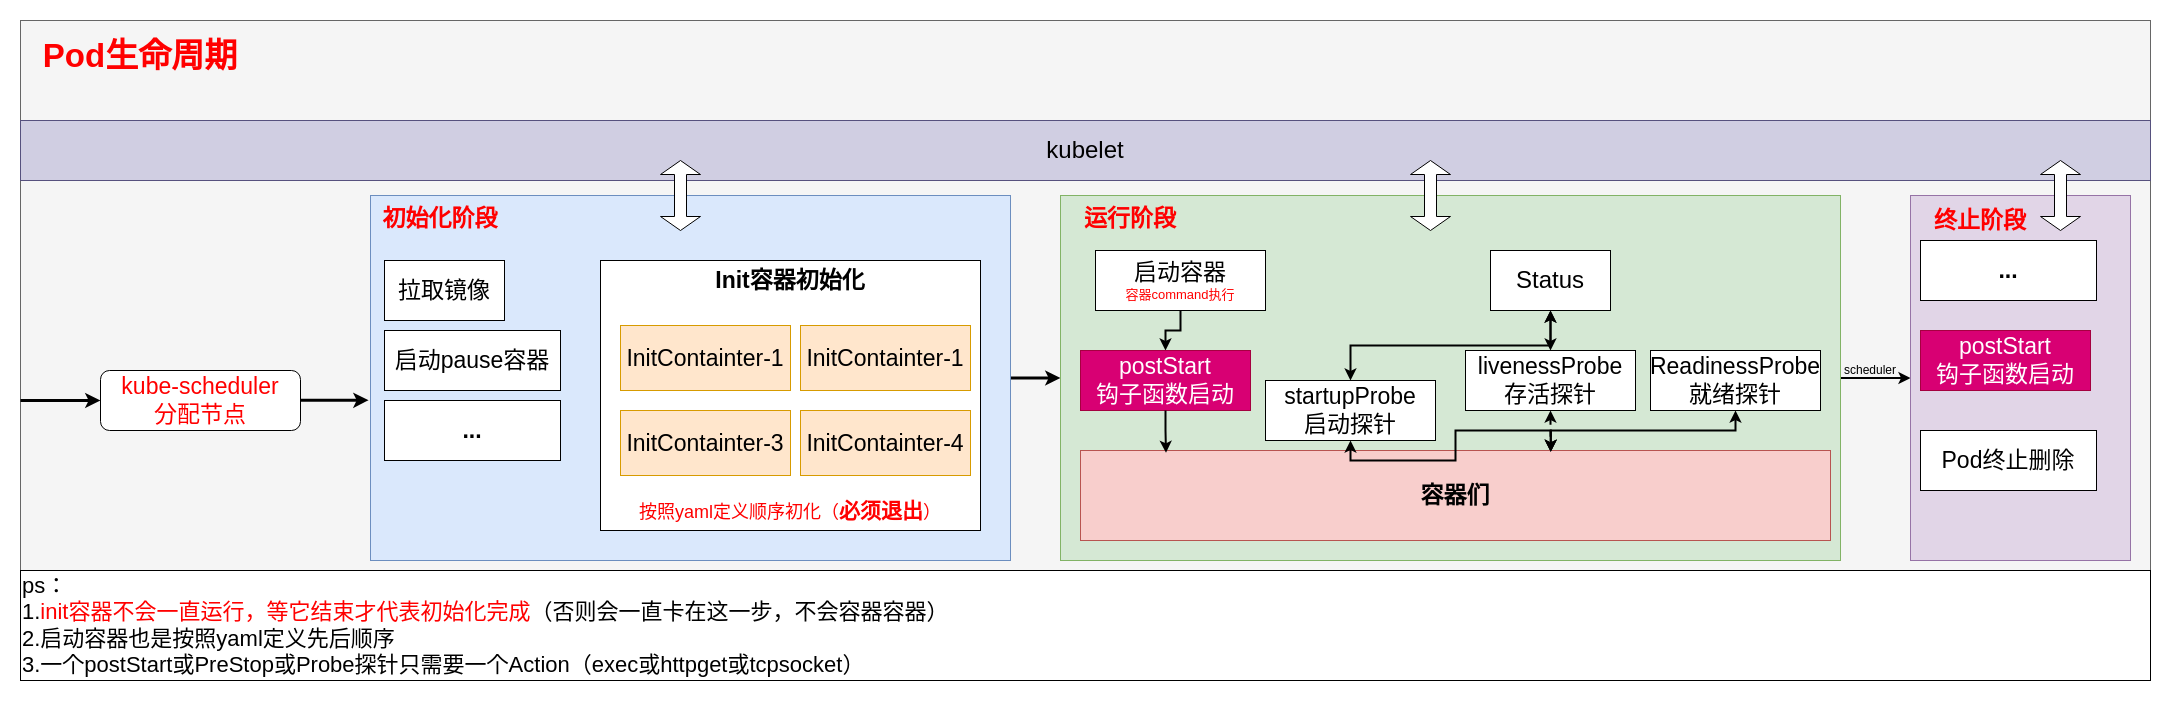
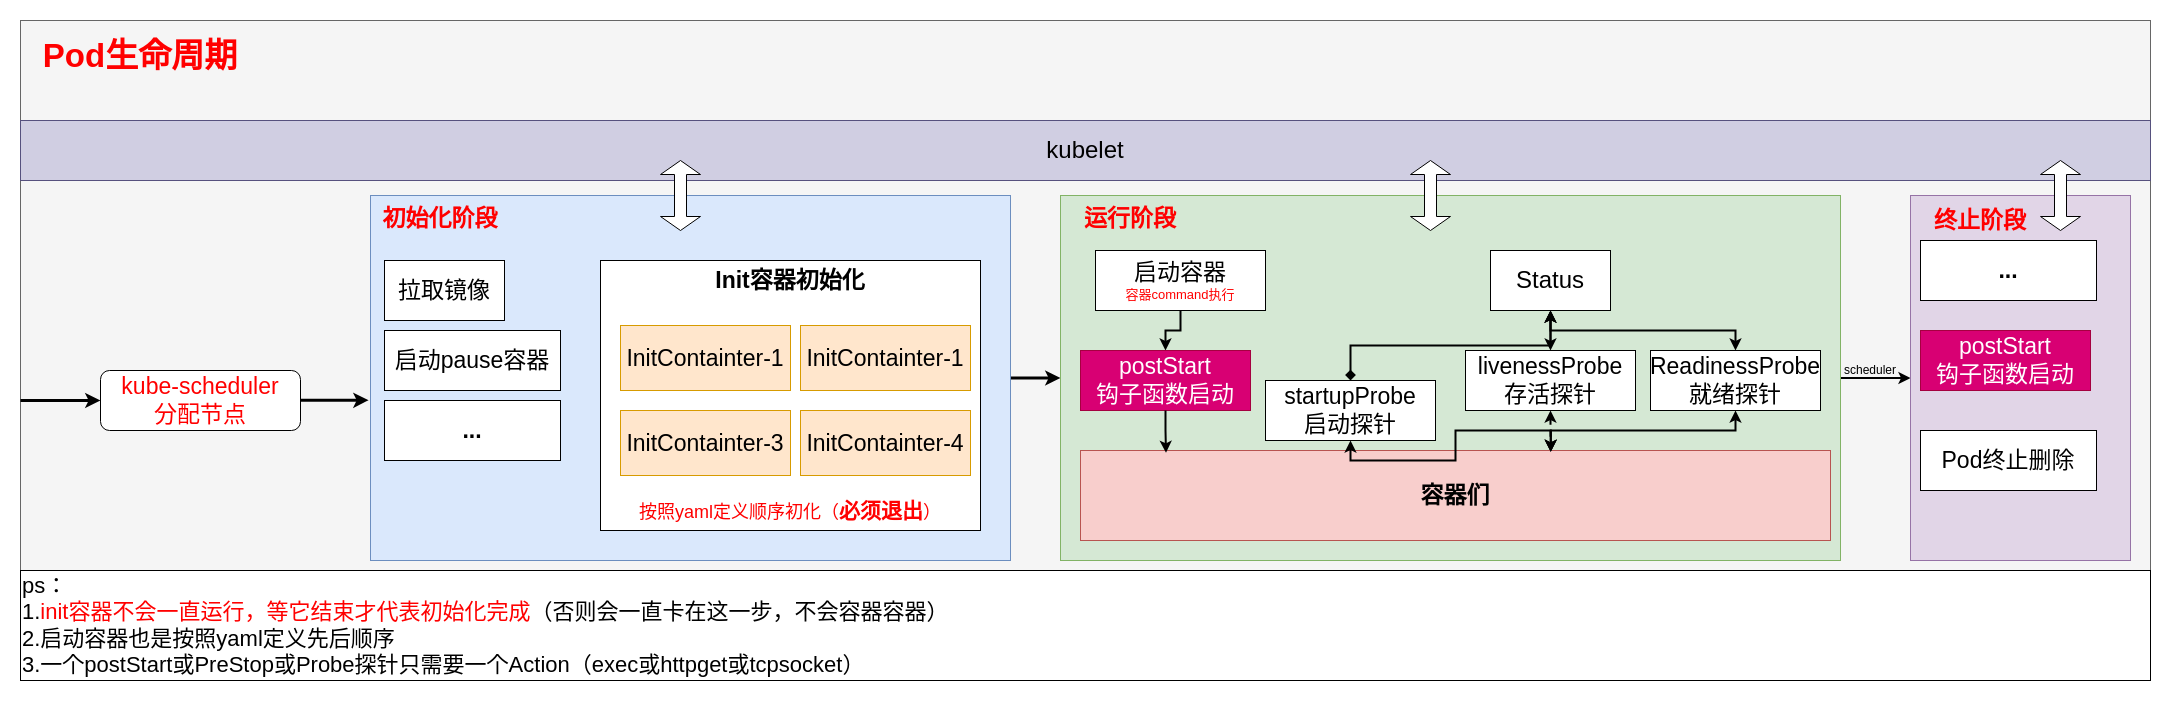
edge "Status" -- "ReadinessProbe 就绪探针": added
edge "Status" -- "startupProbe 启动探针": arrowhead classic -> diamond
